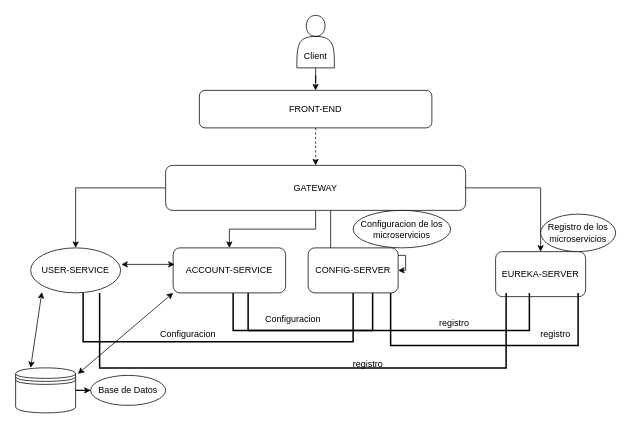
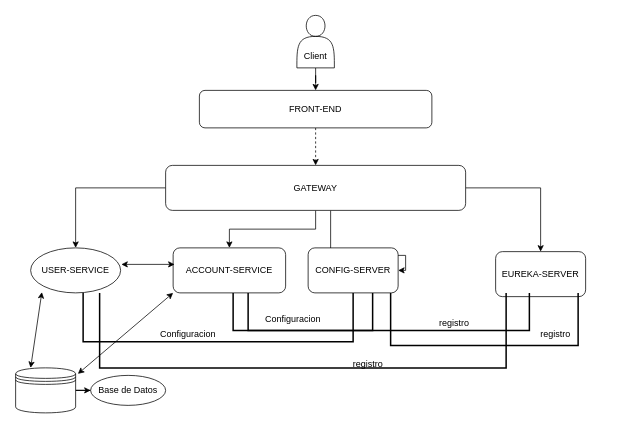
node "Configuracion de los microservicios": removed
node "Registro de los microservicios": removed
